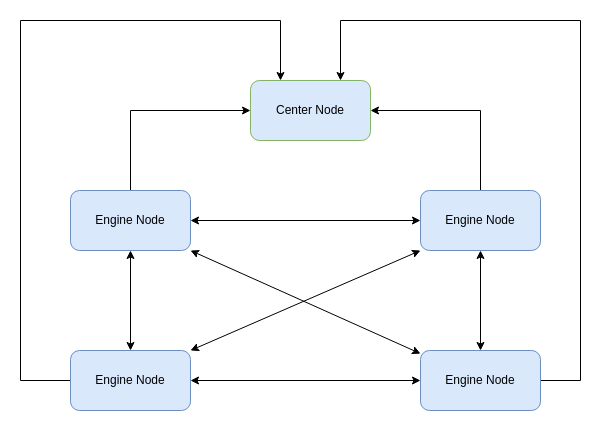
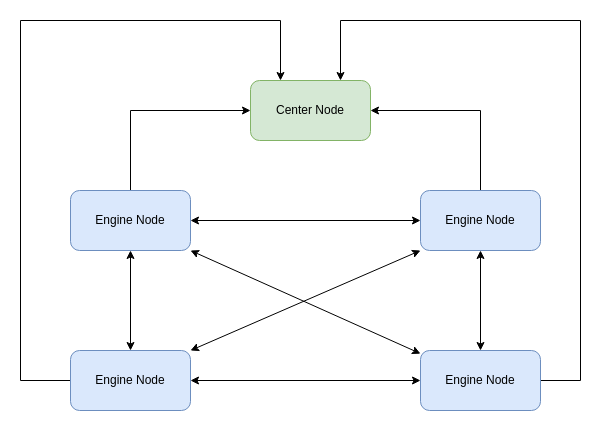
node "Center Node": fillcolor #dae8fc -> #d5e8d4
